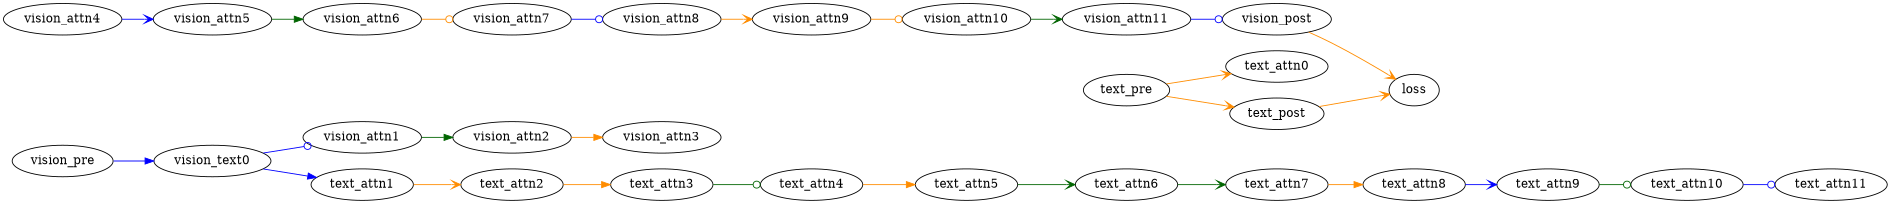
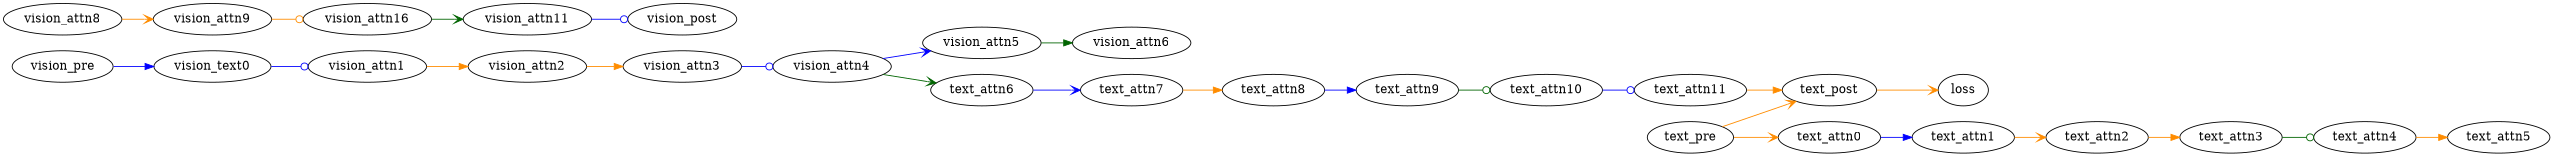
node "vision_attn7": removed
node "vision_attn10": label "vision_attn10" -> "vision_attn16"
edge "vision_post" -> "loss": removed
edge "vision_attn3" -> "vision_attn4": added
edge "text_attn11" -> "text_post": added
edge "vision_attn1" -> "vision_attn2": color darkgreen -> darkorange
edge "vision_text0" -> "text_attn1": now "text_attn0" -> "text_attn1"
edge "text_attn5" -> "text_attn6": now "vision_attn4" -> "text_attn6"
edge "text_attn6" -> "text_attn7": color darkgreen -> blue
edge "text_attn8" -> "text_attn9": arrowhead vee -> normal
